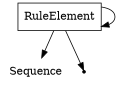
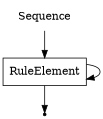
edge "RuleElement" -> "Sequence": reversed
